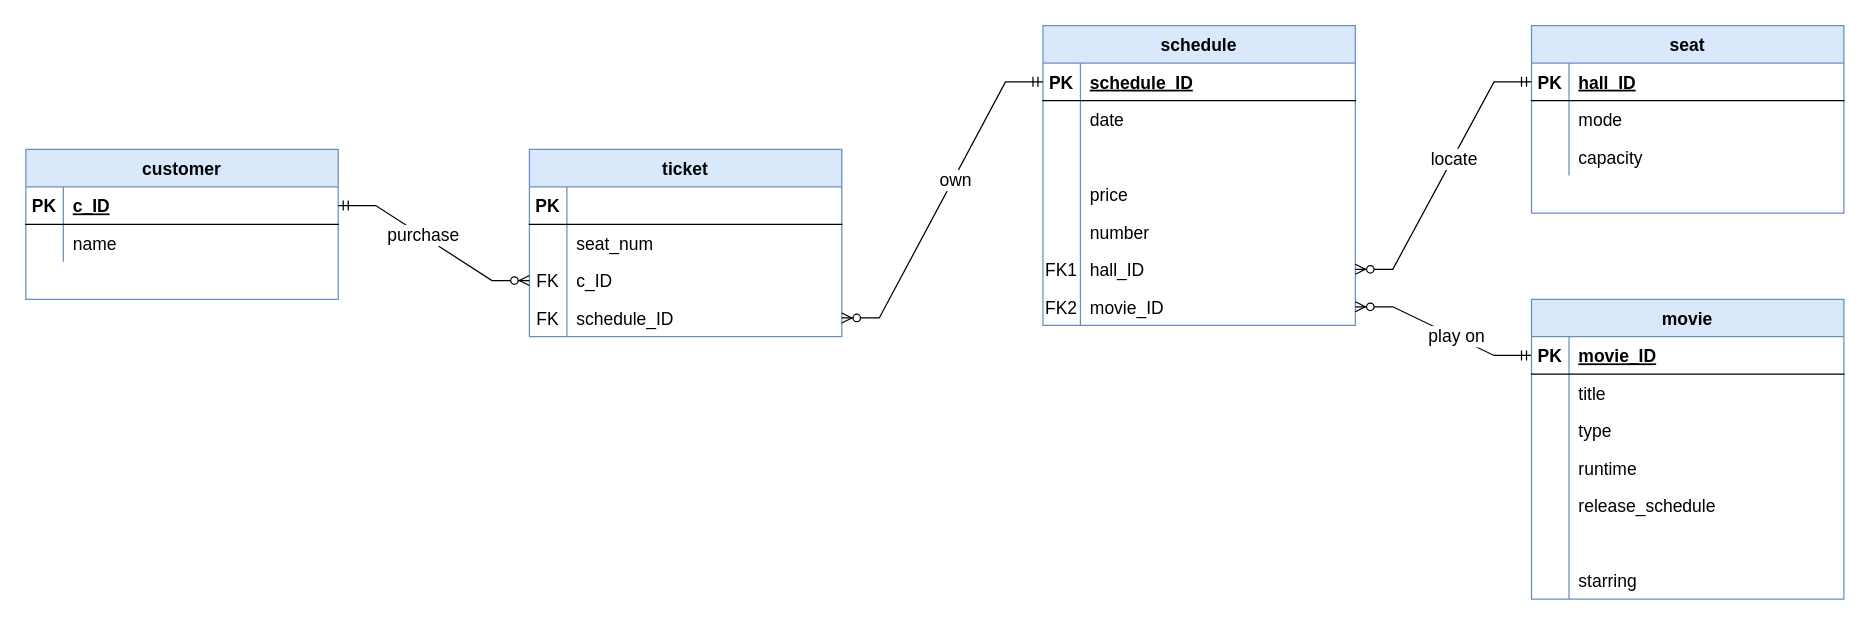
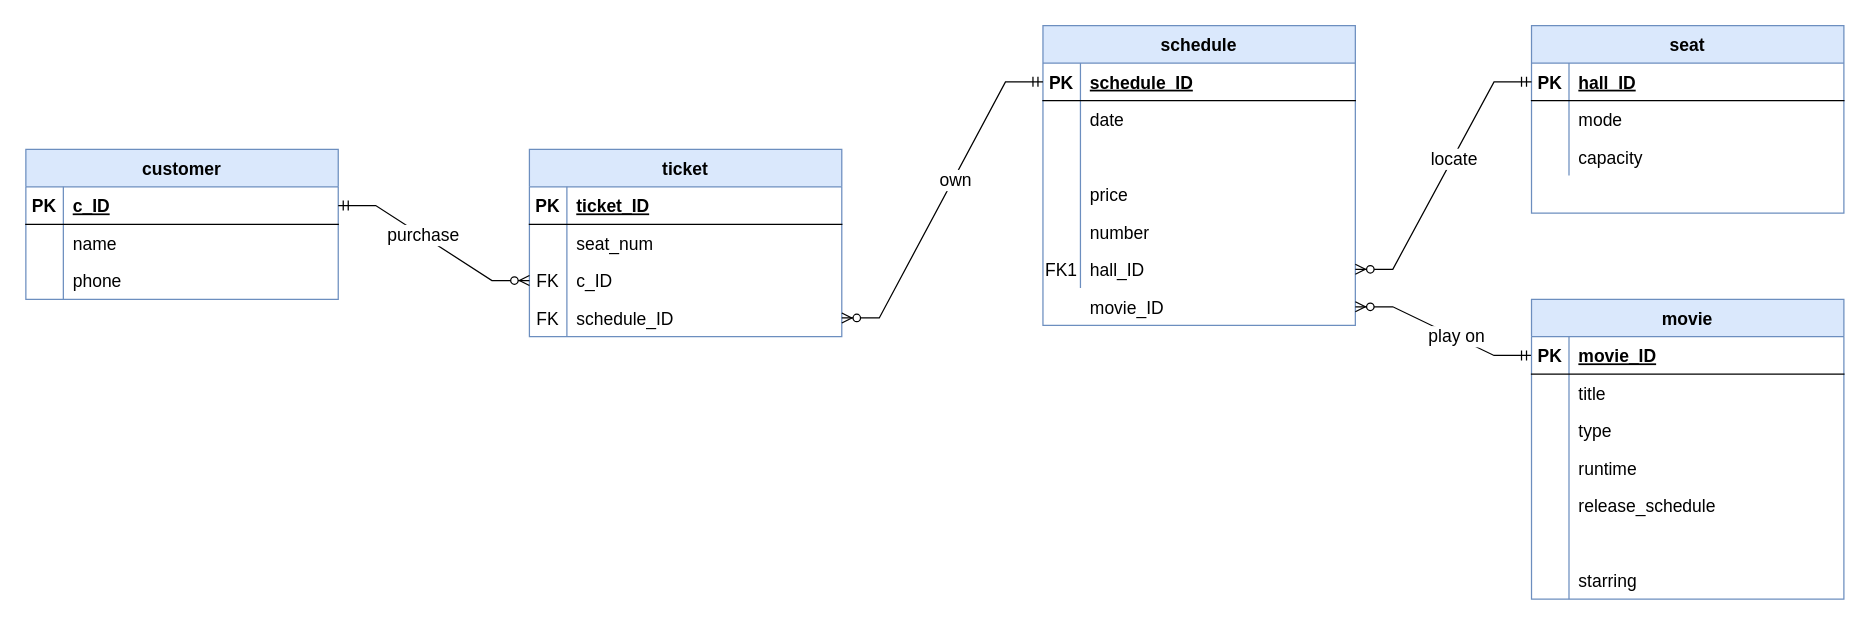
node "ticket_ID": added
node "phone": added
node "FK2": removed
